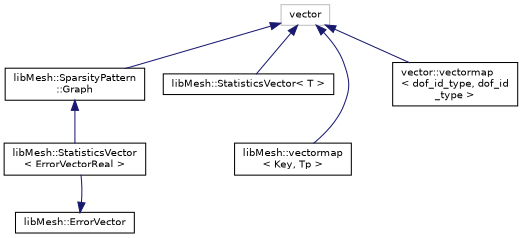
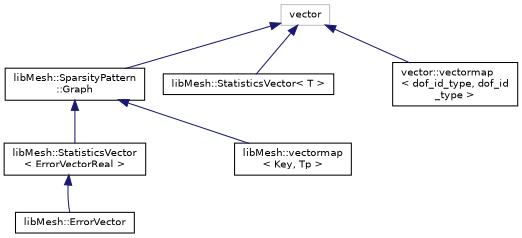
edge "libMesh::vectormap < Key, Tp >" -> "vector": now "libMesh::vectormap < Key, Tp >" -> "libMesh::SparsityPattern ::Graph"
edge "libMesh::StatisticsVector < ErrorVectorReal >" -> "libMesh::ErrorVector": reversed
